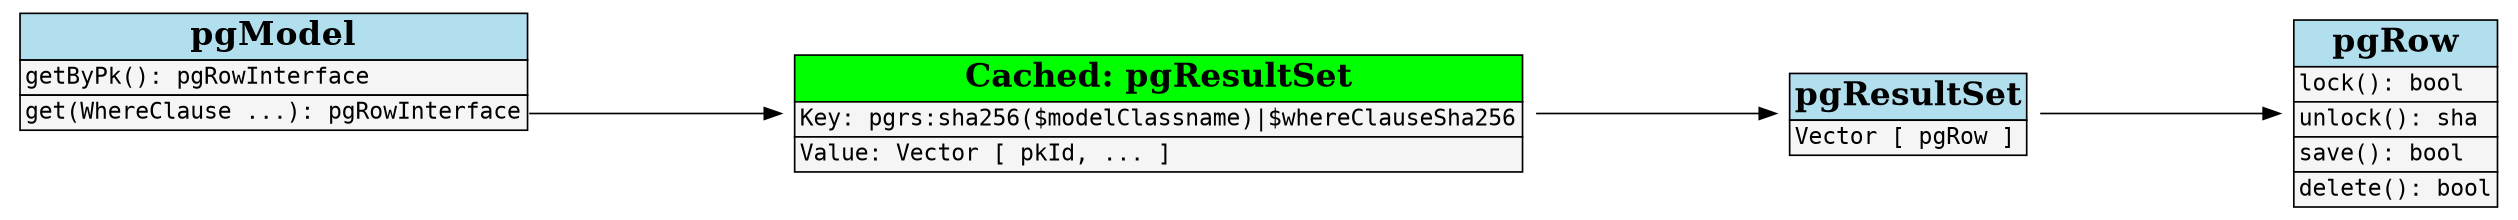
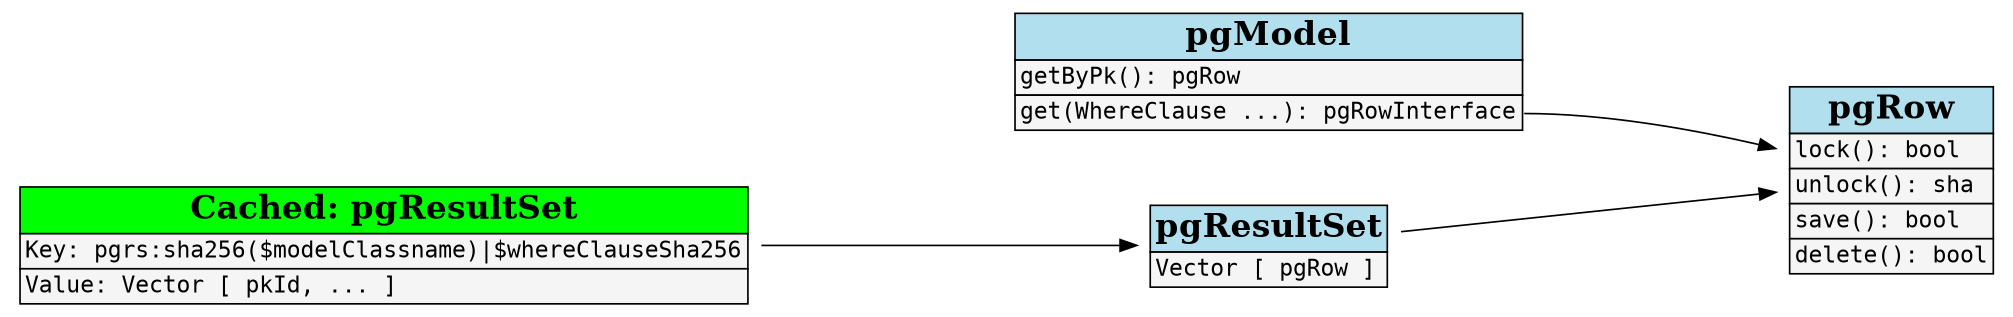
node "pgModel": text "getByPk(): pgRowInterface" -> "getByPk(): pgRow"
edge "pgModel" -> "Cached: pgResultSet": now "pgModel" -> "pgRow"
